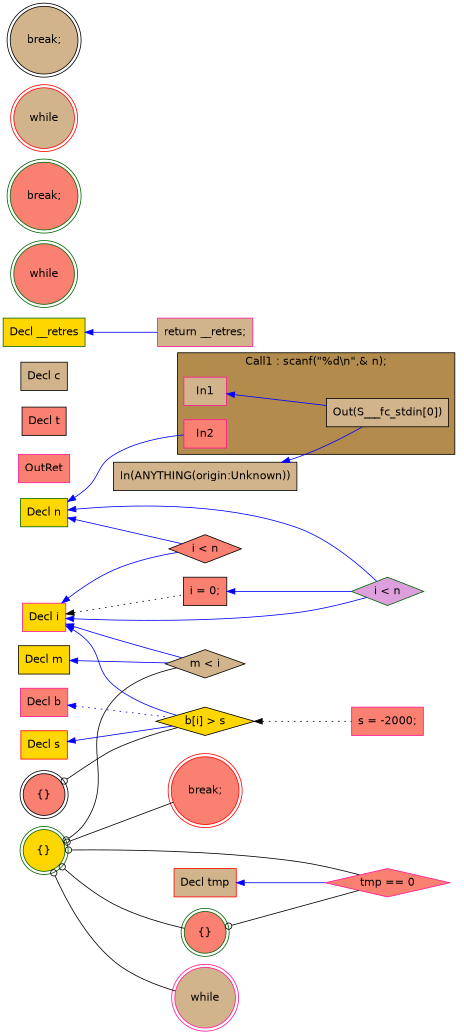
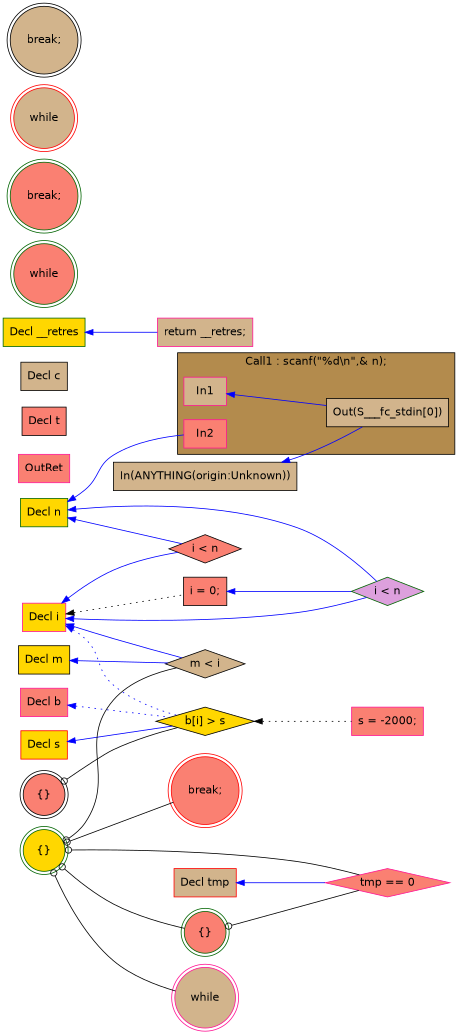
edge "b[i] > s" -> "Decl i": style solid -> dotted
